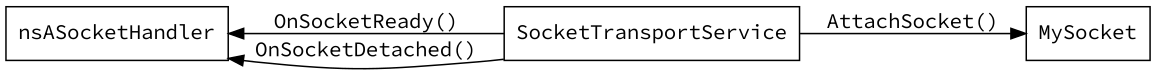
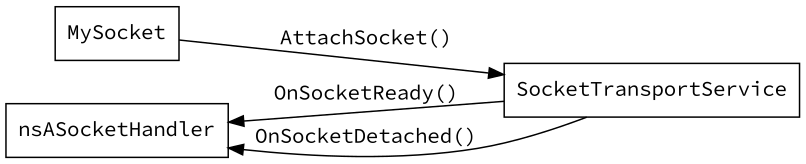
edge "SocketTransportService" -> "MySocket": reversed
